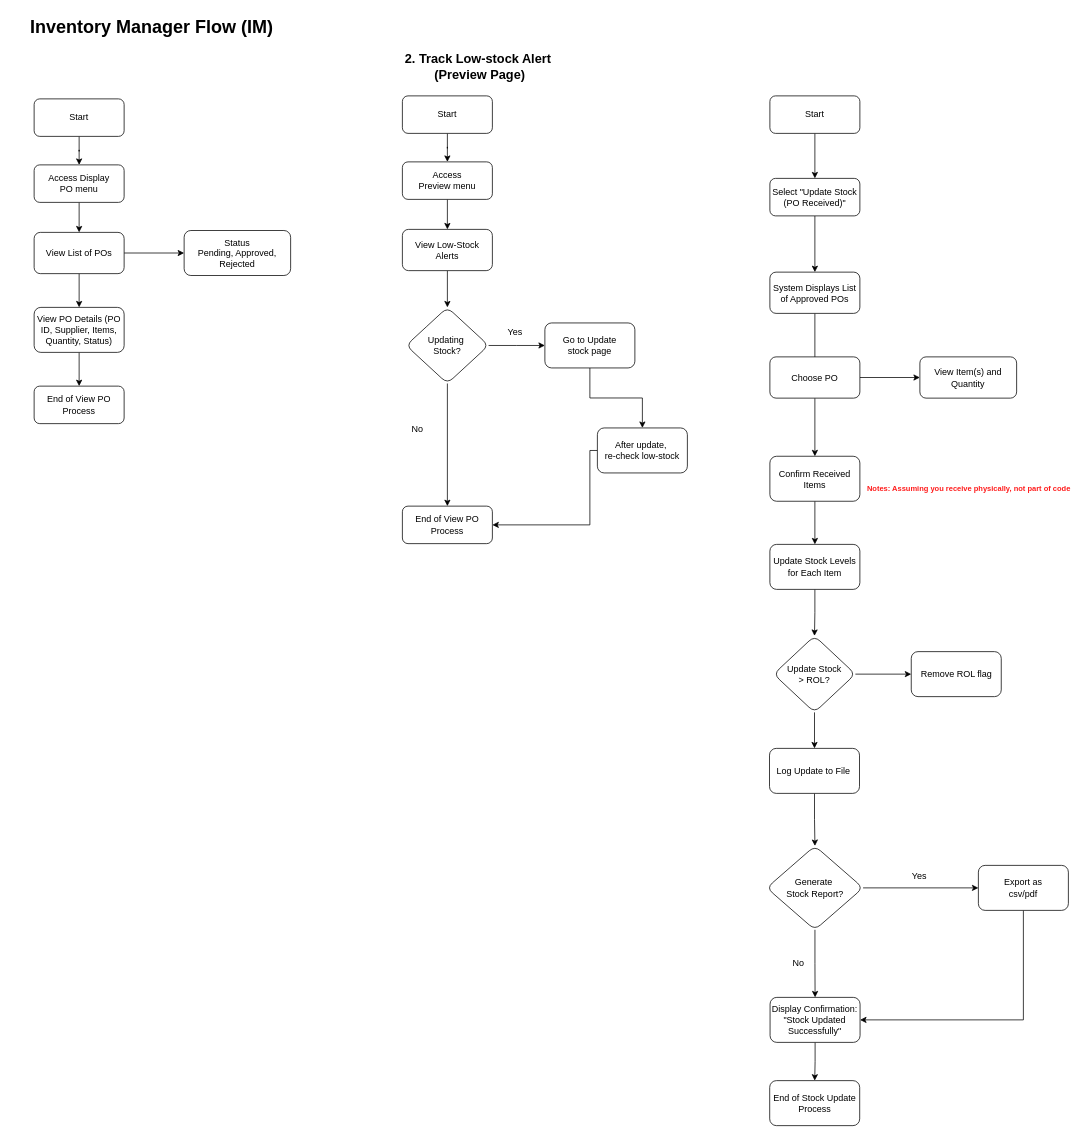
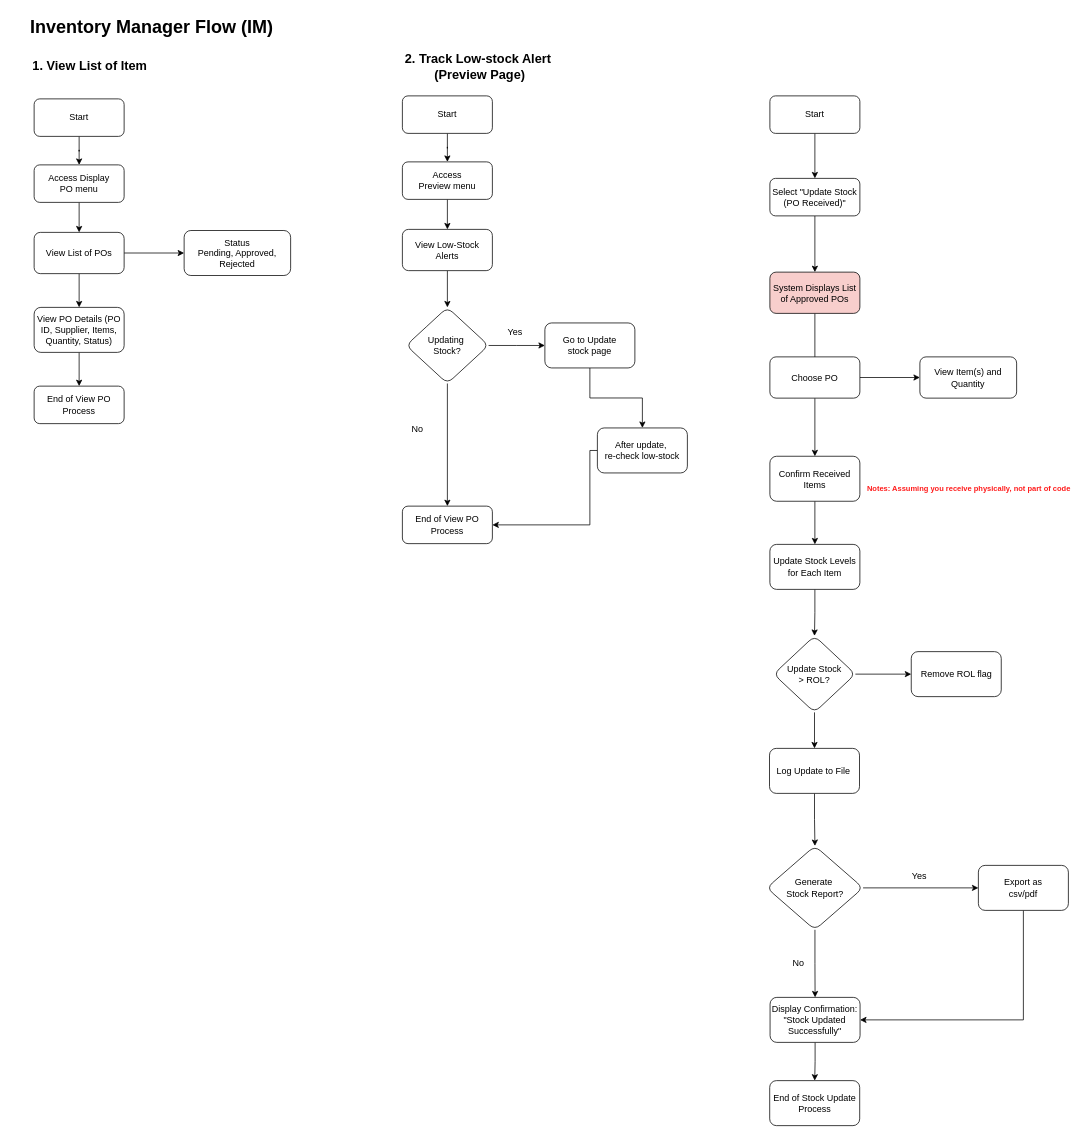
node "1. View List of Item": added
node "System Displays List of Approved POs": fillcolor #ffffff -> #f8cecc
